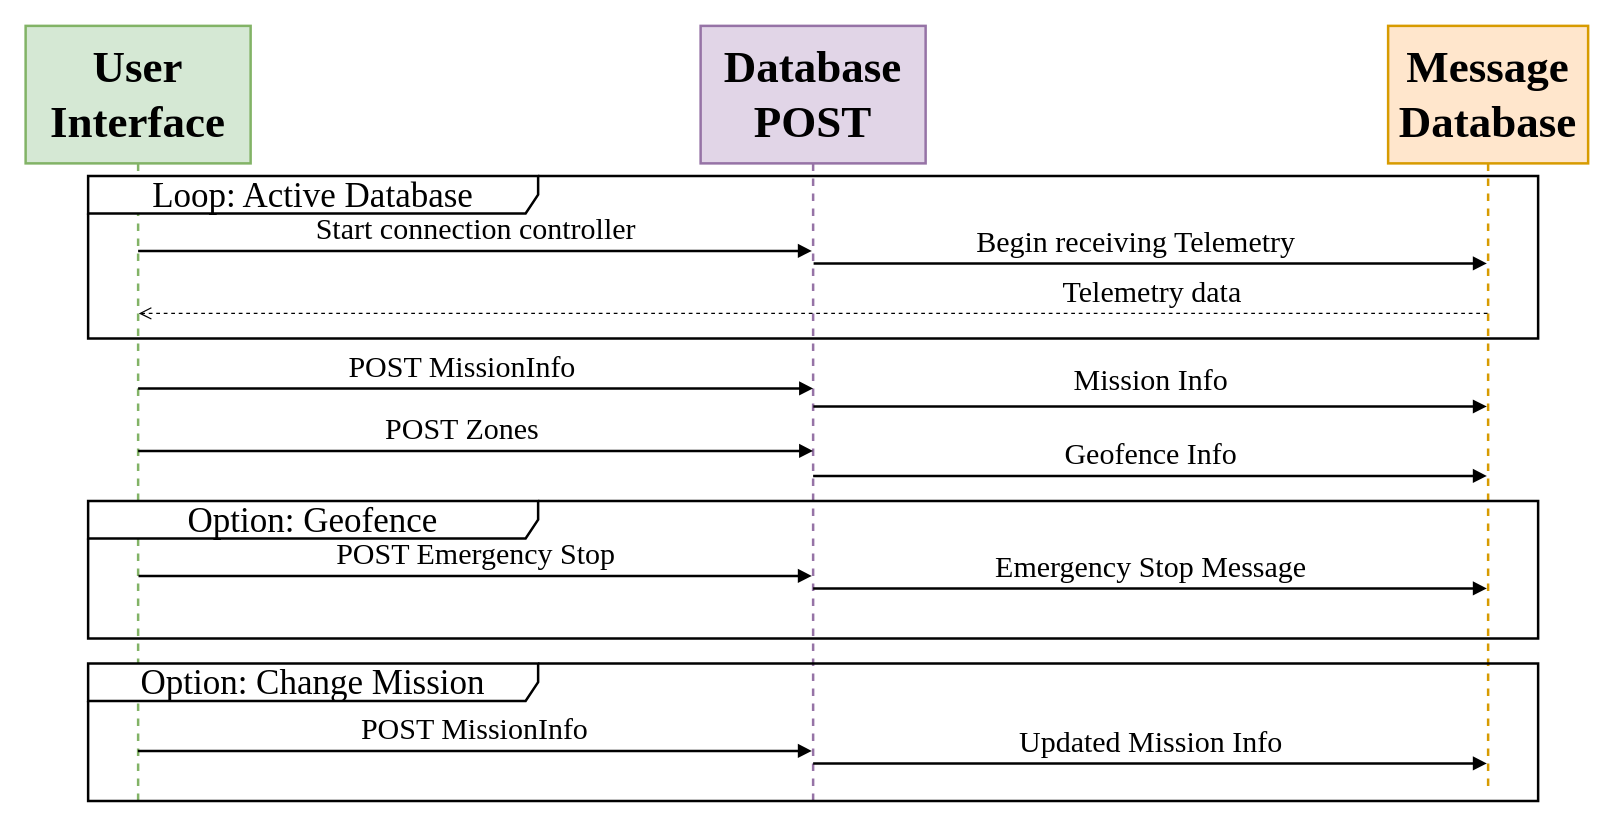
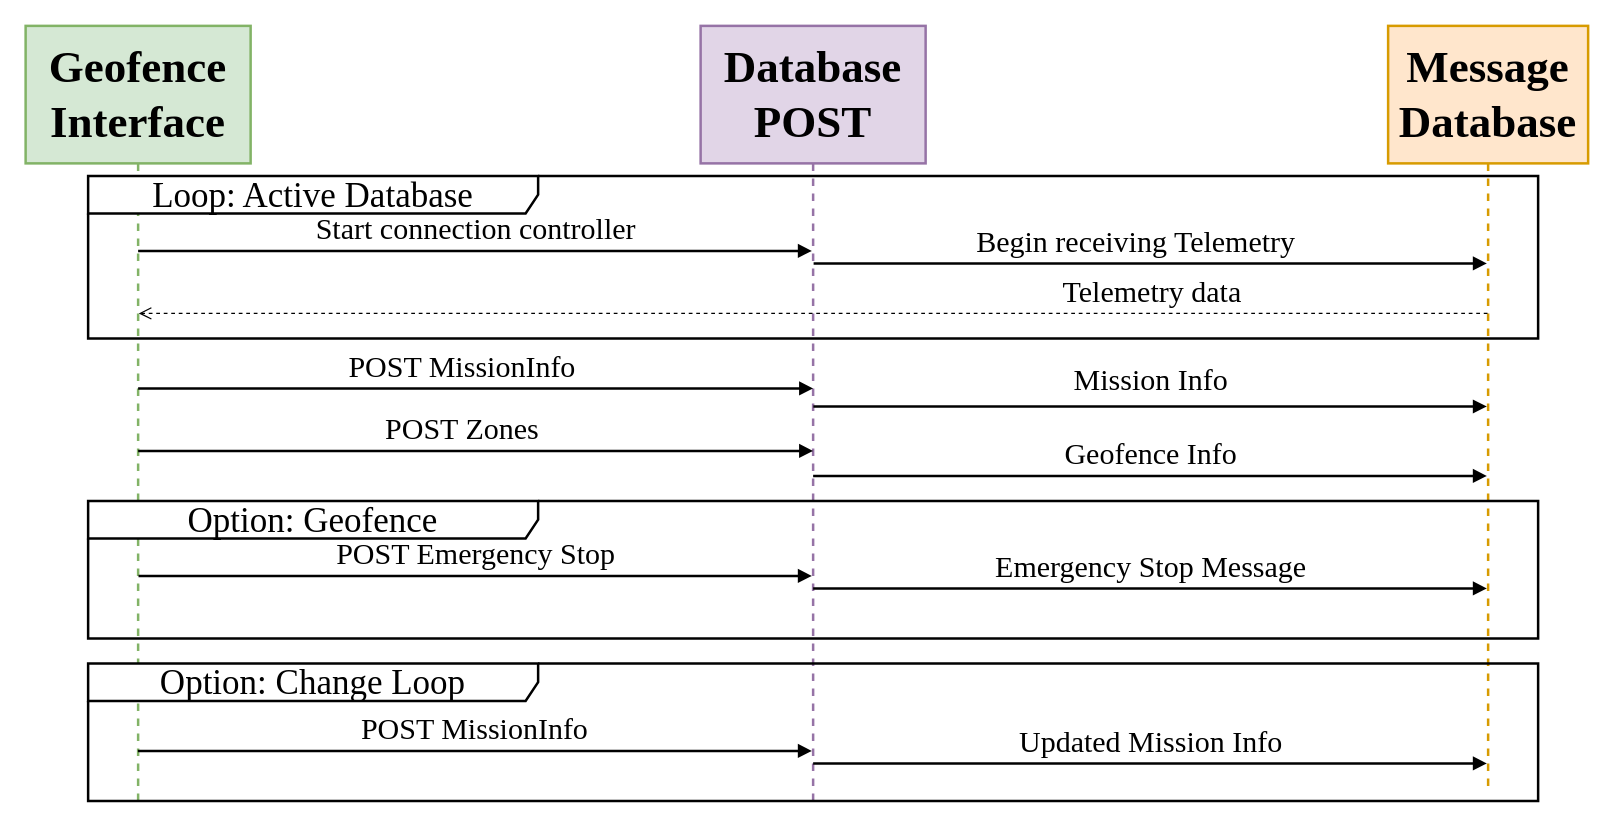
node "User Interface": label "User Interface" -> "Geofence Interface"
node "Option: Change Mission": label "Option: Change Mission" -> "Option: Change Loop"
